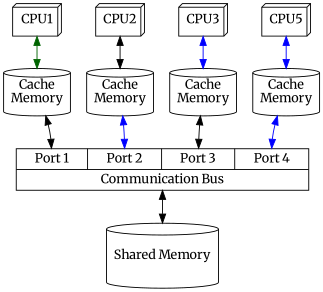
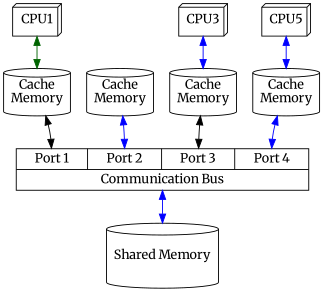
node "CPU2": removed
edge "Port 1" -- "Shared Memory": color black -> blue
